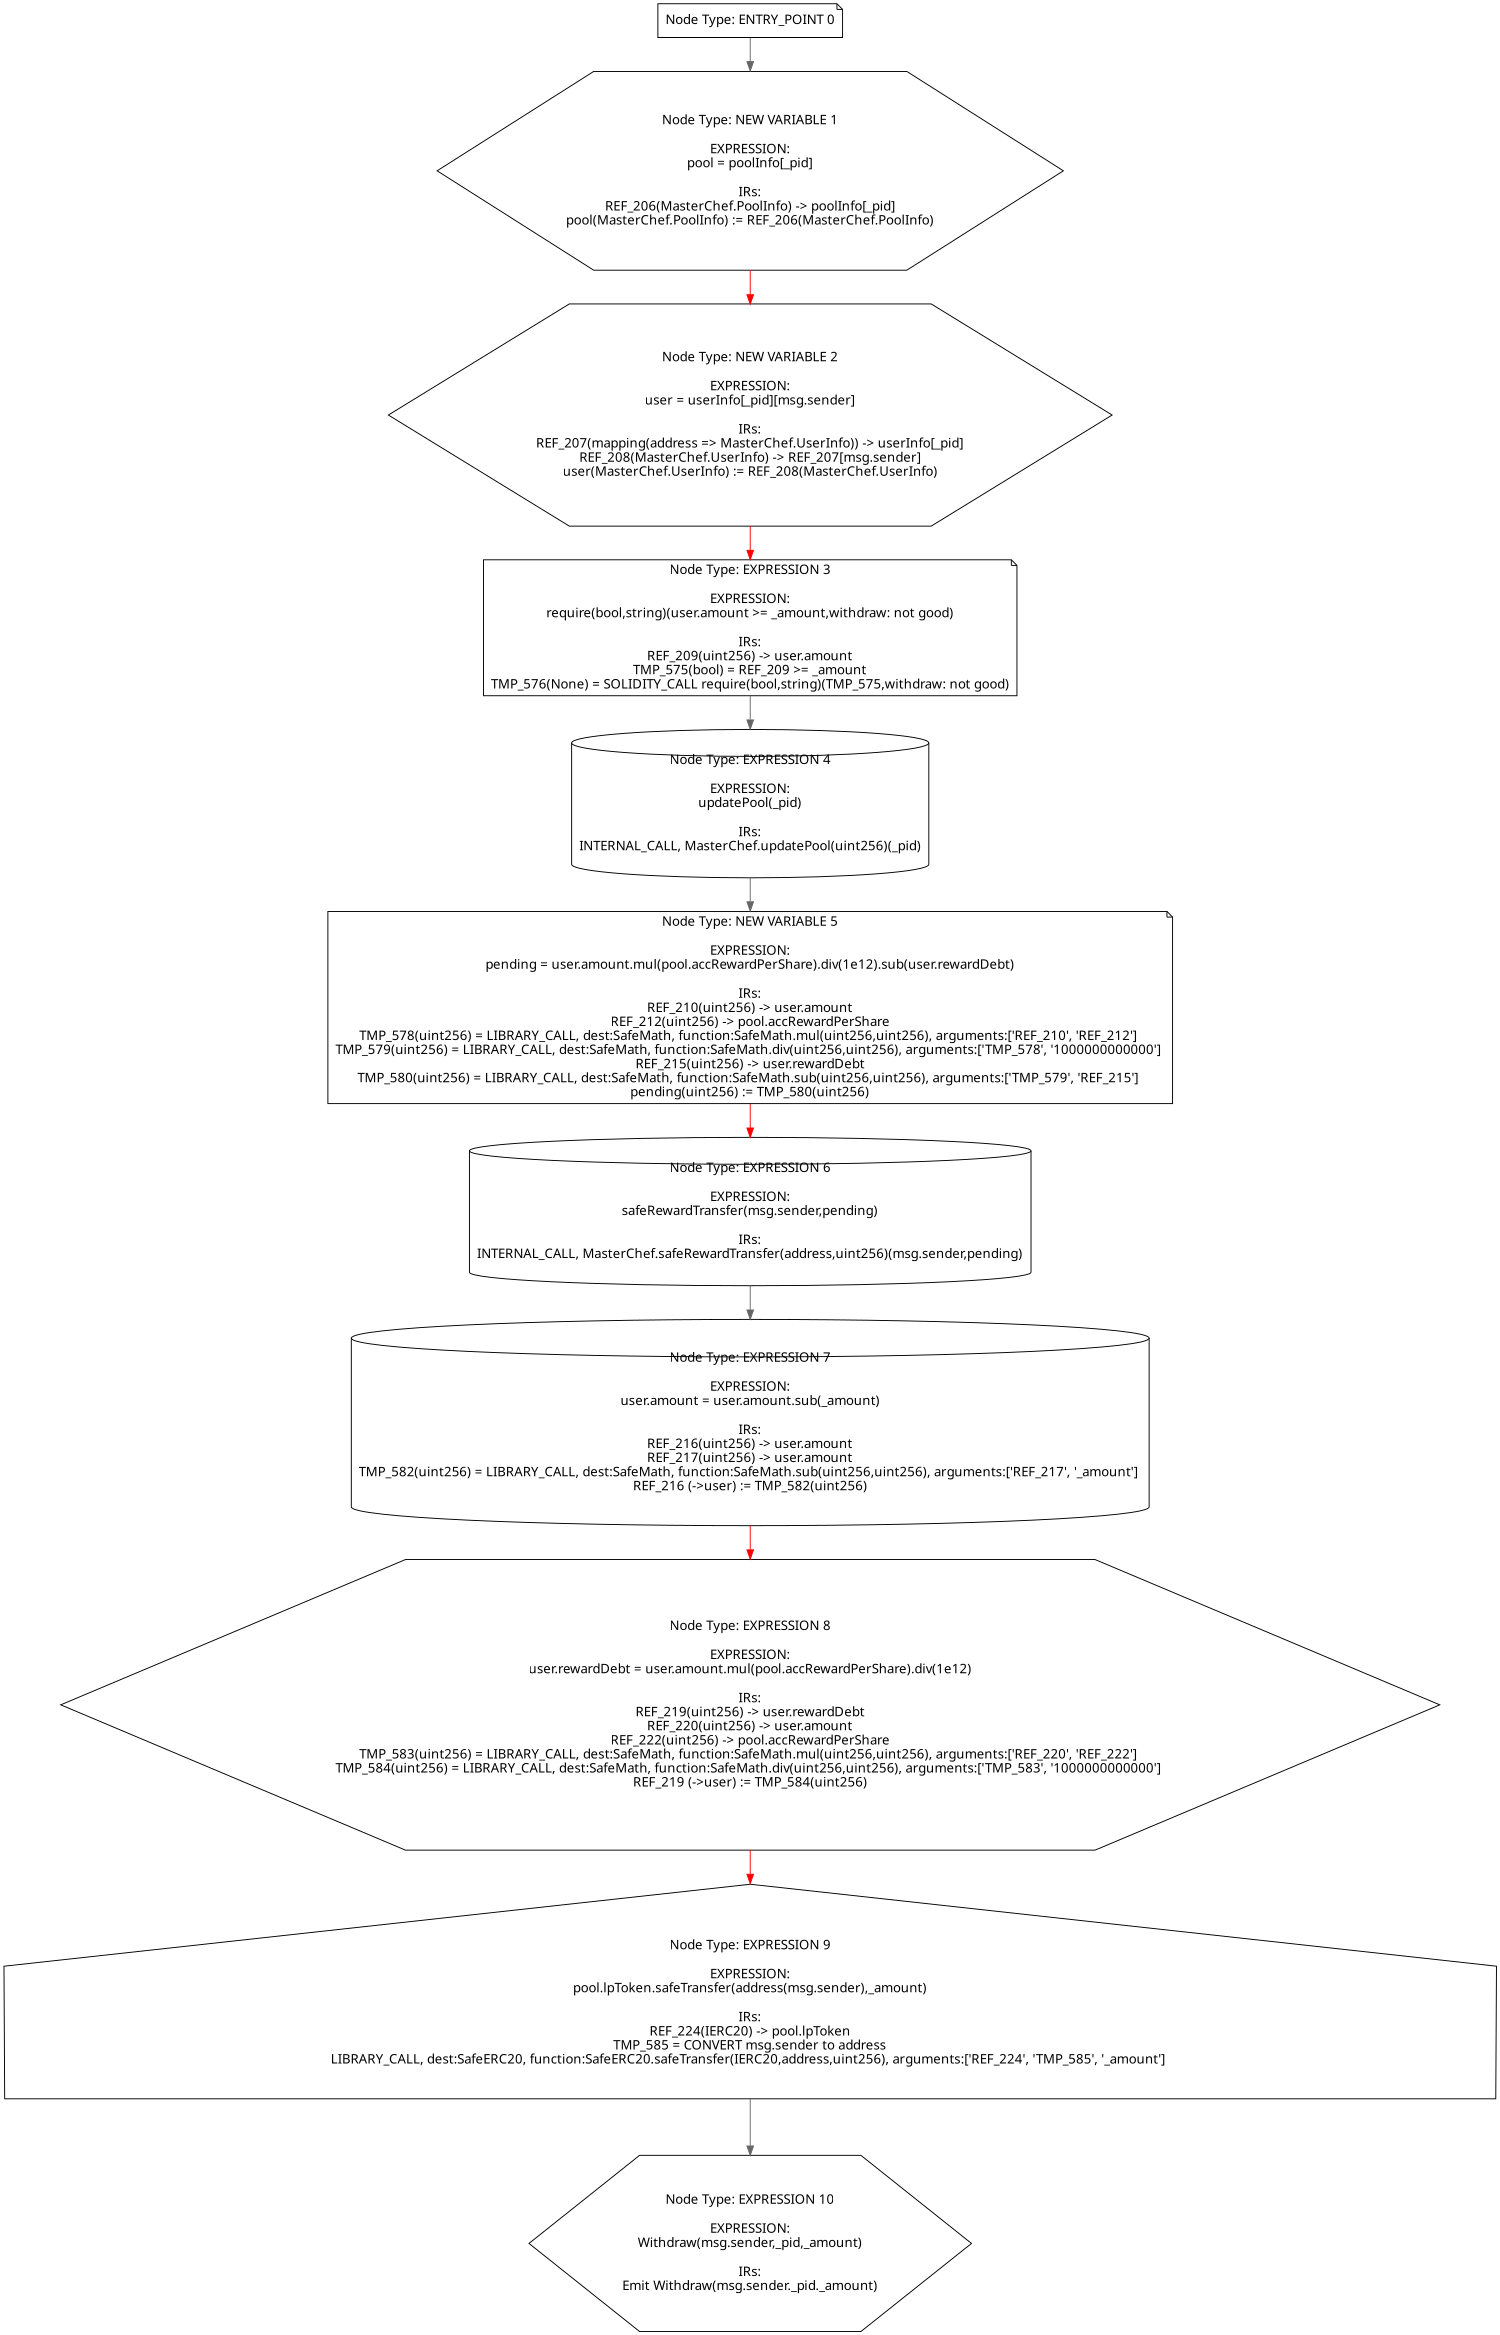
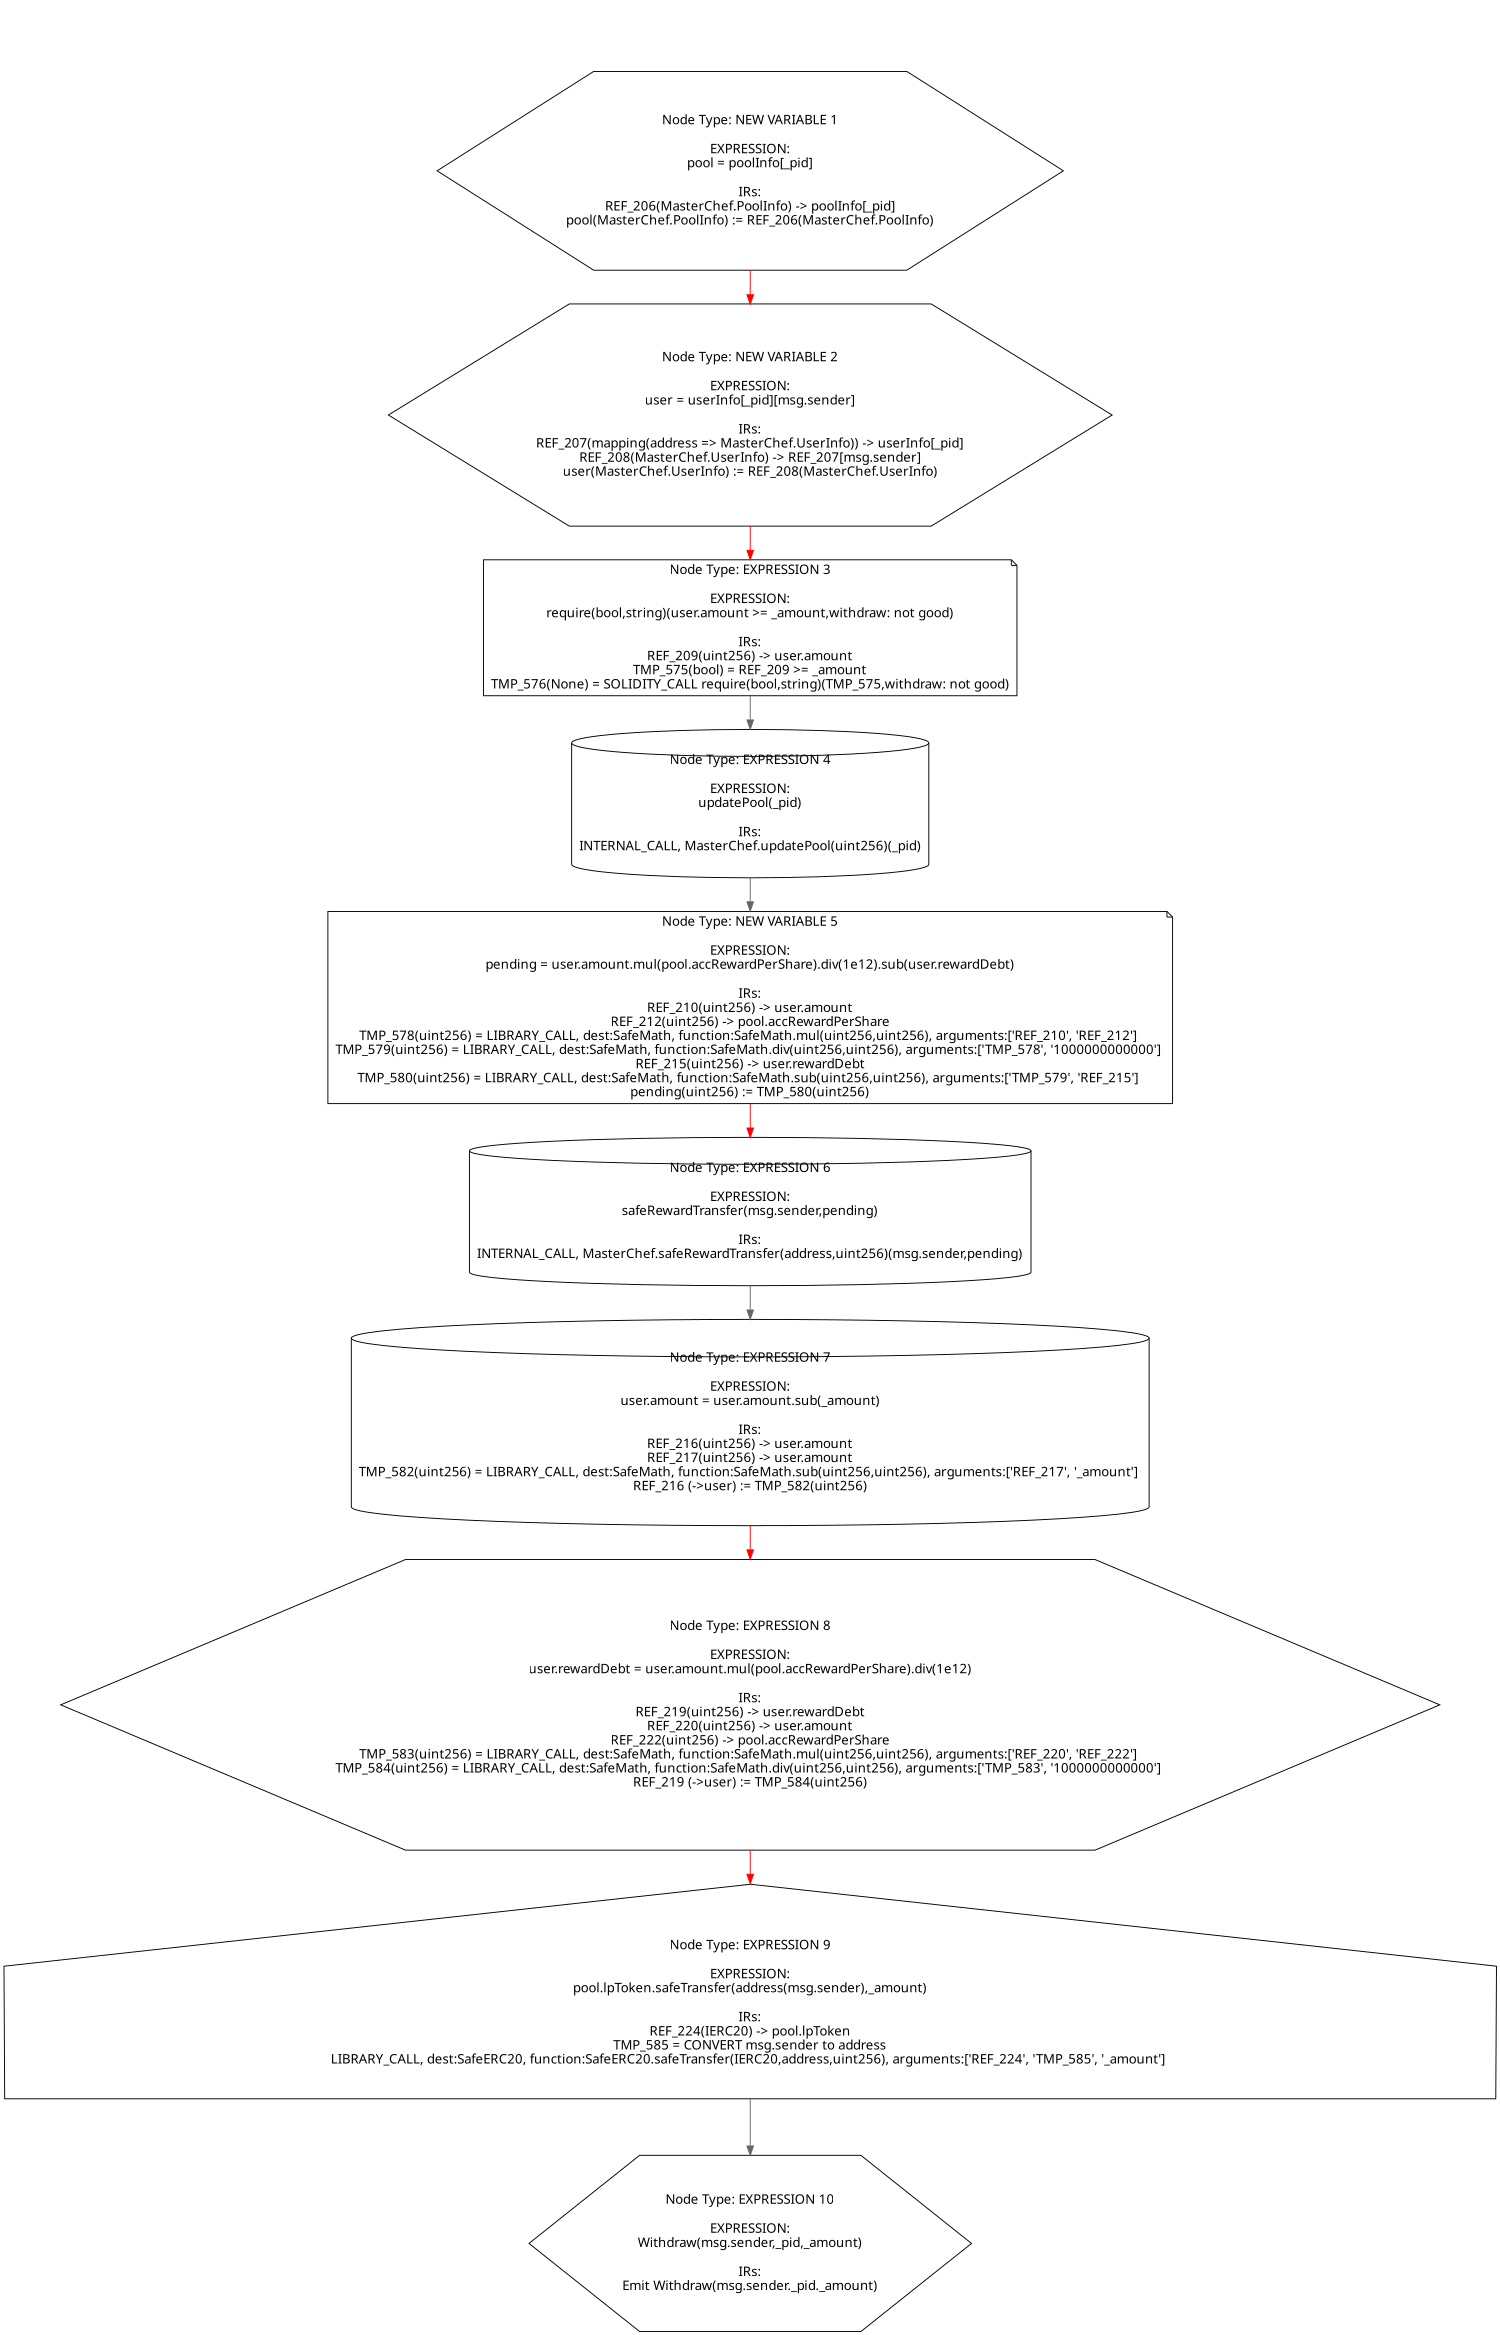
node "Node Type: ENTRY_POINT 0": removed
